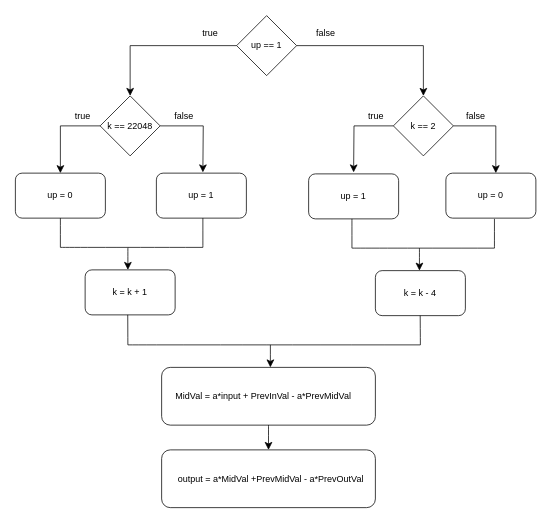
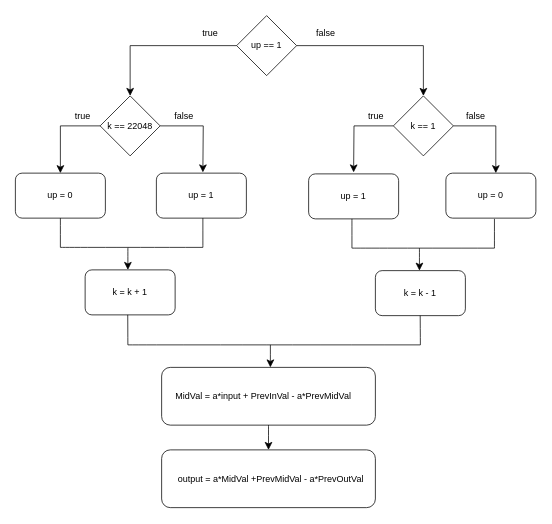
node "k == 2": label "k == 2" -> "k == 1"
node "k = k - 4": label "k = k - 4" -> "k = k - 1"
